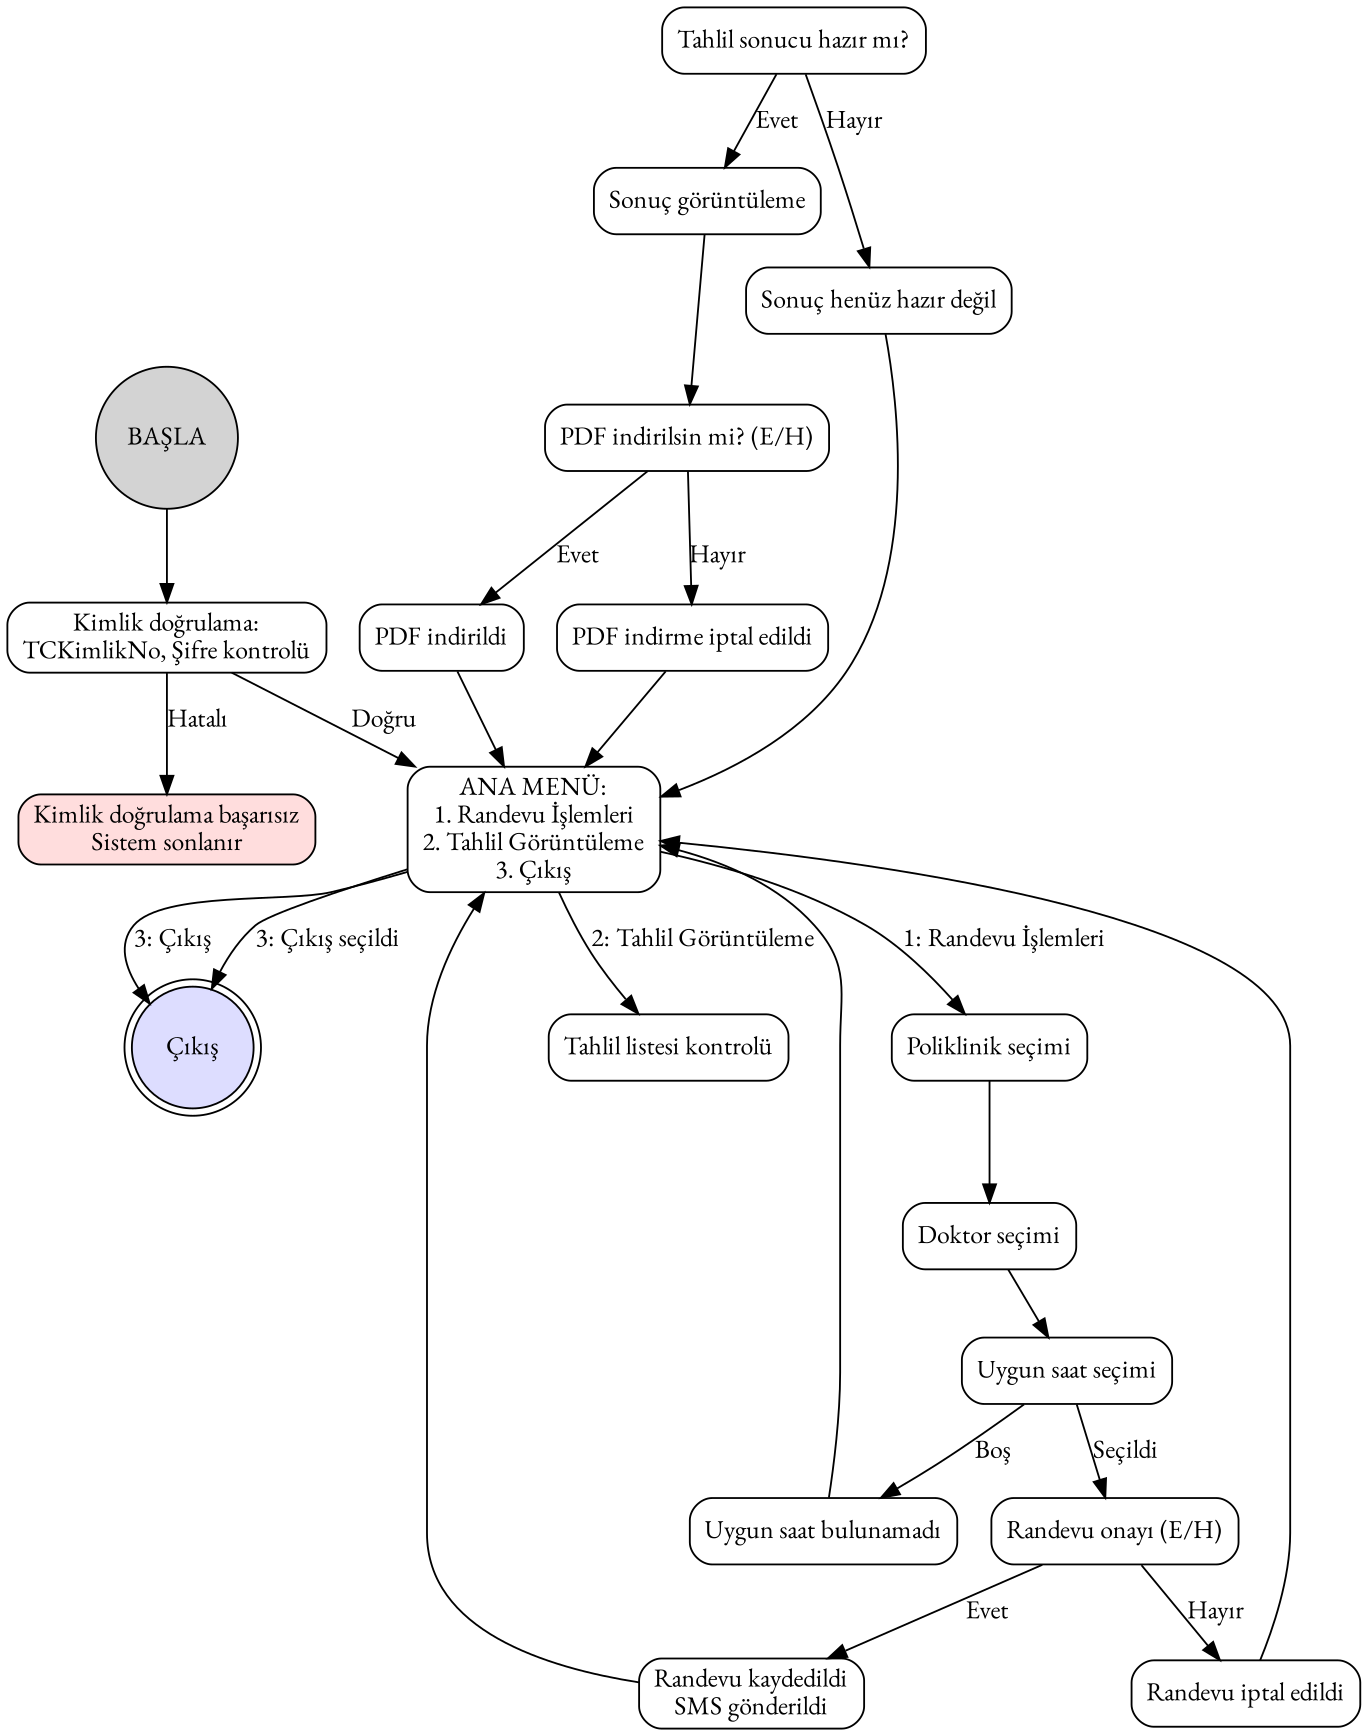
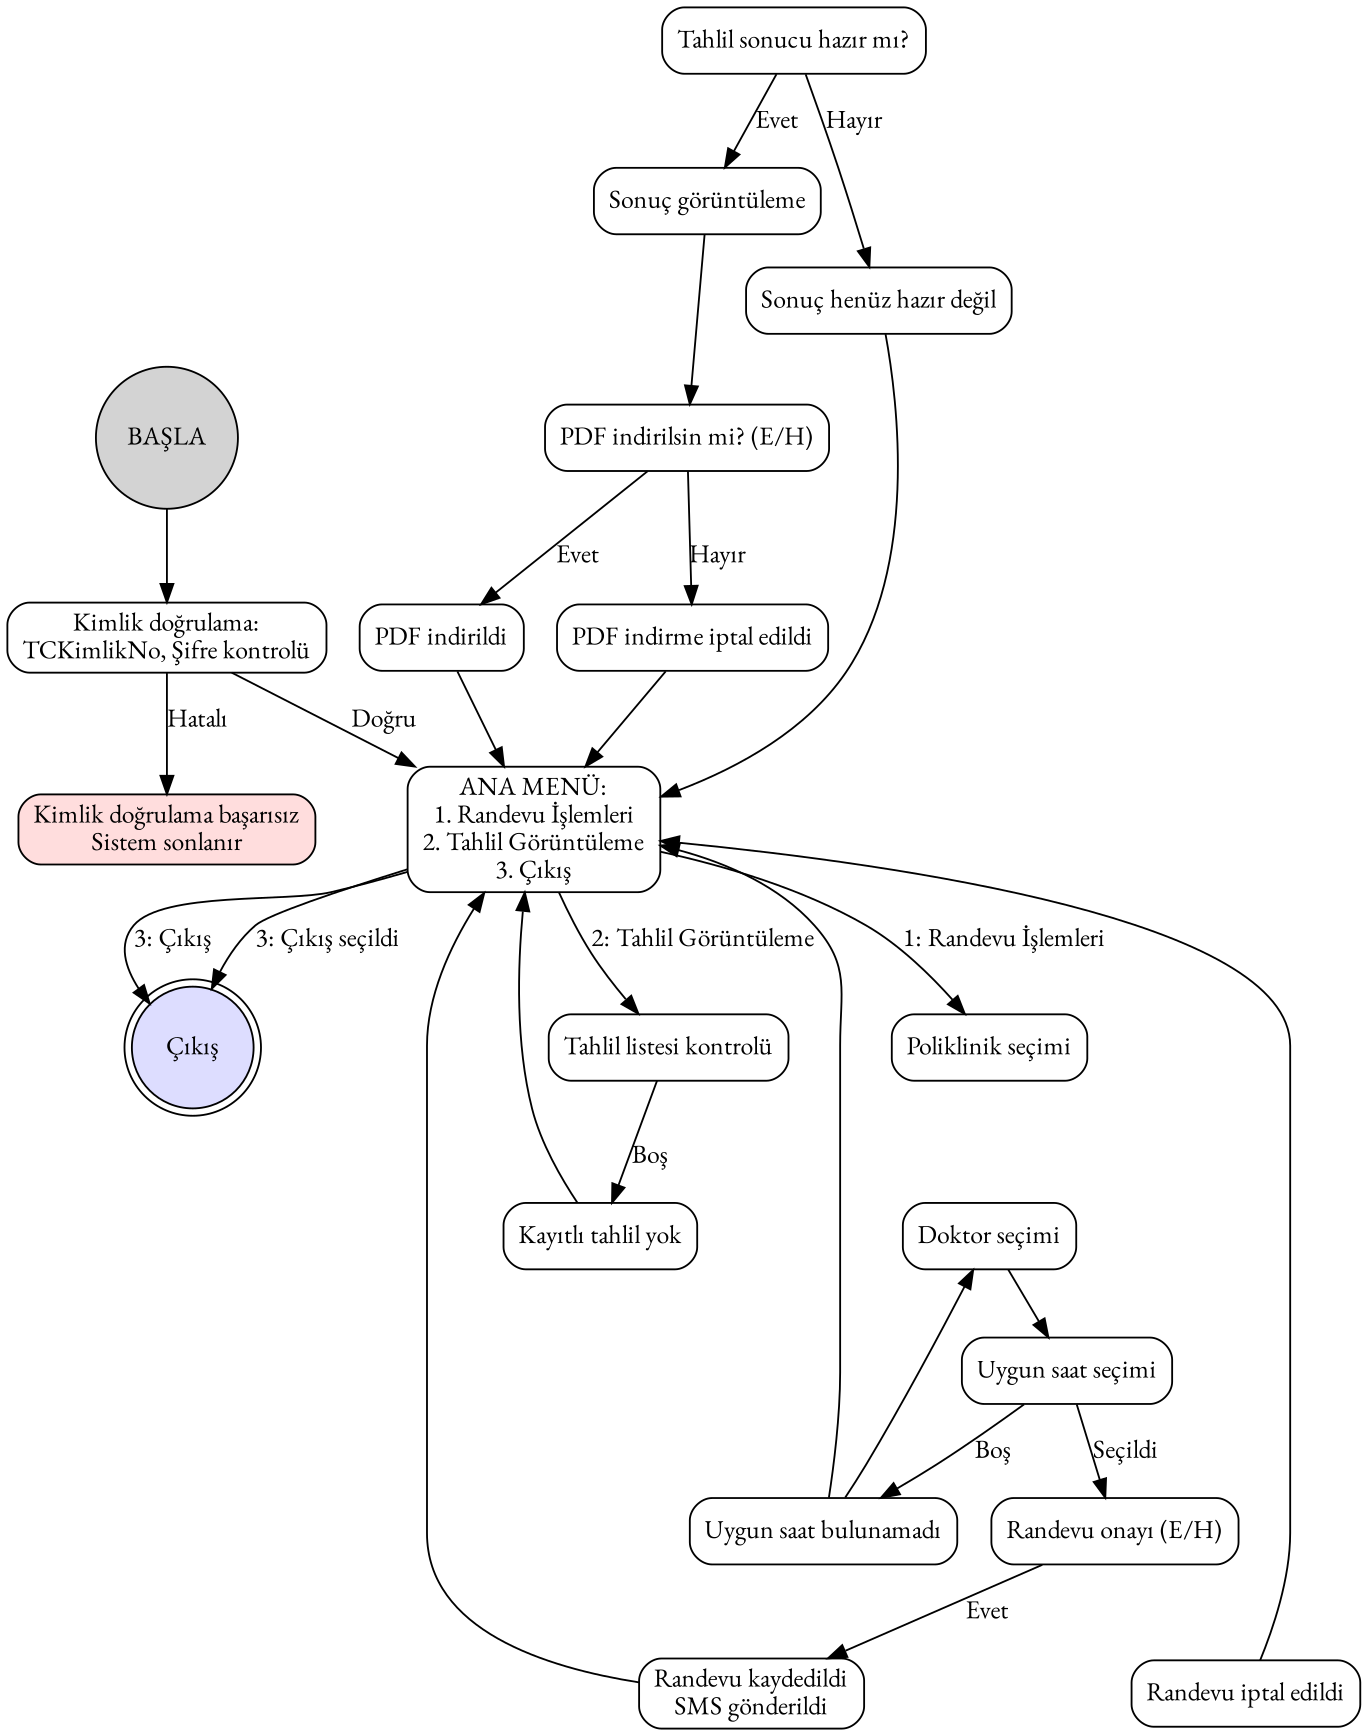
edge "Poliklinik seçimi" -> "Doktor seçimi": now "Uygun saat bulunamadı" -> "Doktor seçimi"
node "Kayıtlı tahlil yok": added
edge "Randevu onayı (E/H)" -> "Randevu iptal edildi": removed, label "Hayır"
